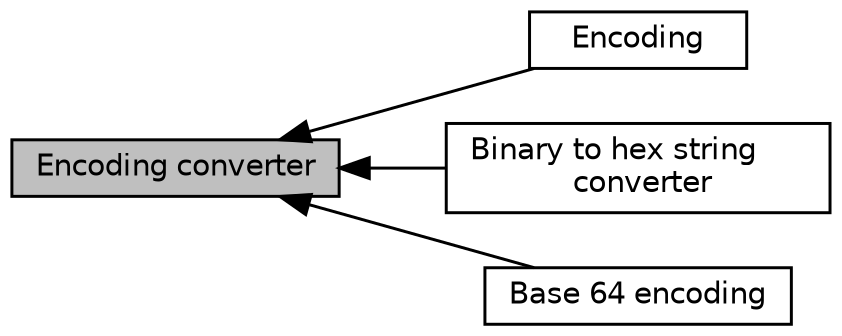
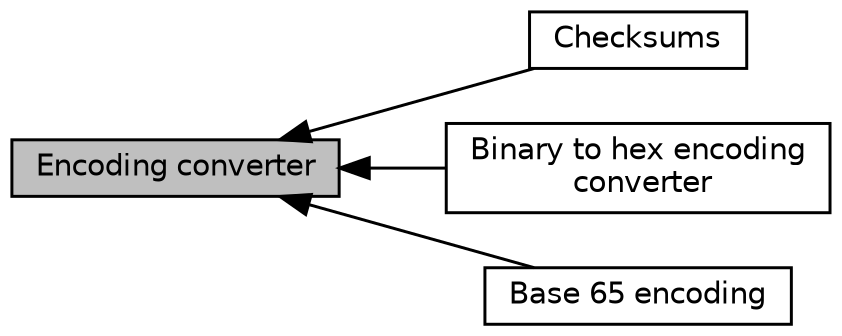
node "Encoding": label "Encoding" -> "Checksums"
node "Binary to hex string converter": label "Binary to hex string converter" -> "Binary to hex encoding converter"
node "Base 64 encoding": label "Base 64 encoding" -> "Base 65 encoding"
